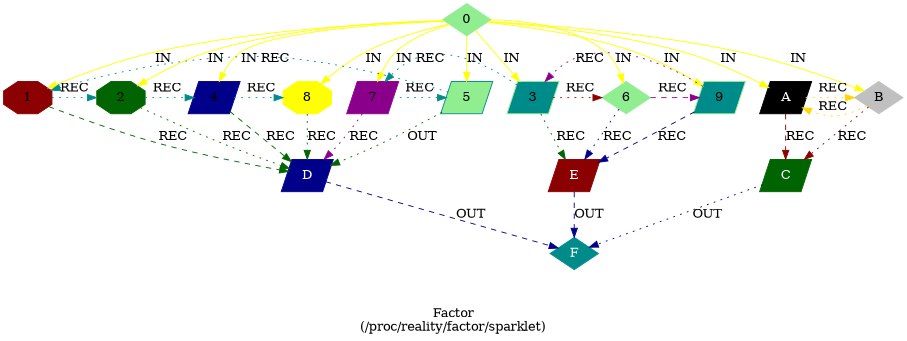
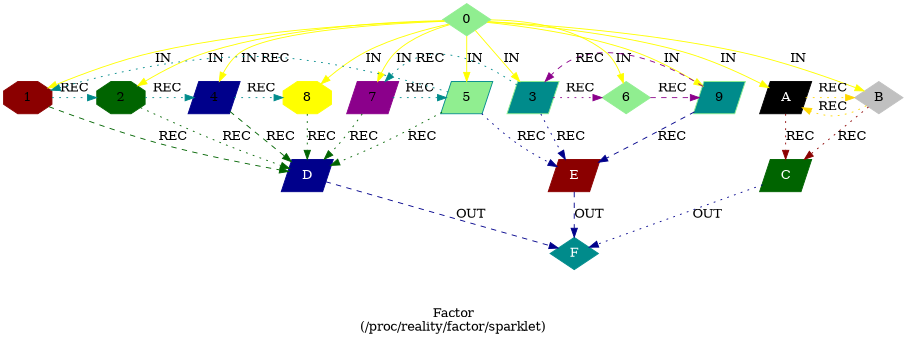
edge "9" -> "3": style dotted -> dashed
edge "3" -> "6": color darkred -> darkmagenta
edge "6" -> "E": now "5" -> "E"
edge "A" -> "C": style dashed -> dotted
edge "3" -> "E": color darkgreen -> darkblue
edge "7" -> "D": color darkmagenta -> darkgreen
edge "5" -> "D": label "OUT" -> "REC"
